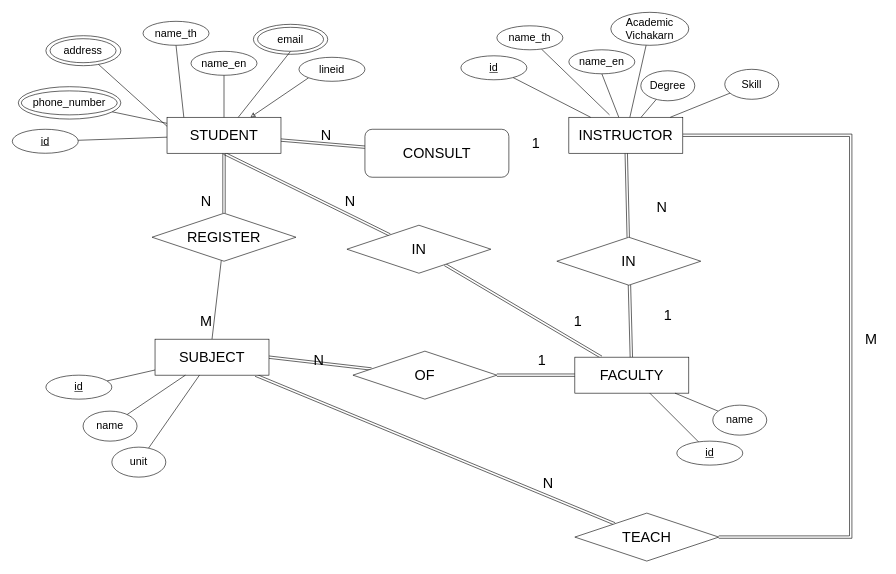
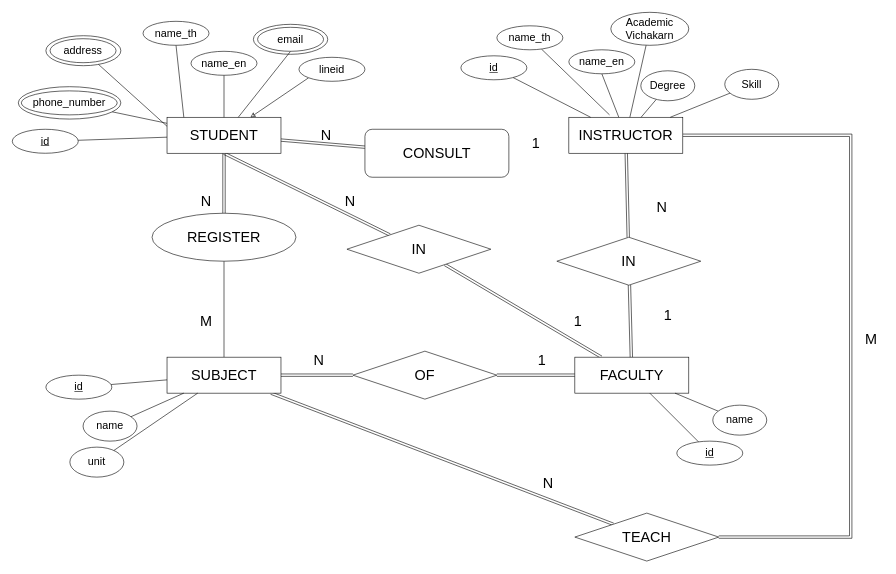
node "REGISTER": shape diamond -> ellipse
node "SUBJECT": moved (212, 357) -> (224, 375)
node "unit": moved (139, 462) -> (97, 462)
